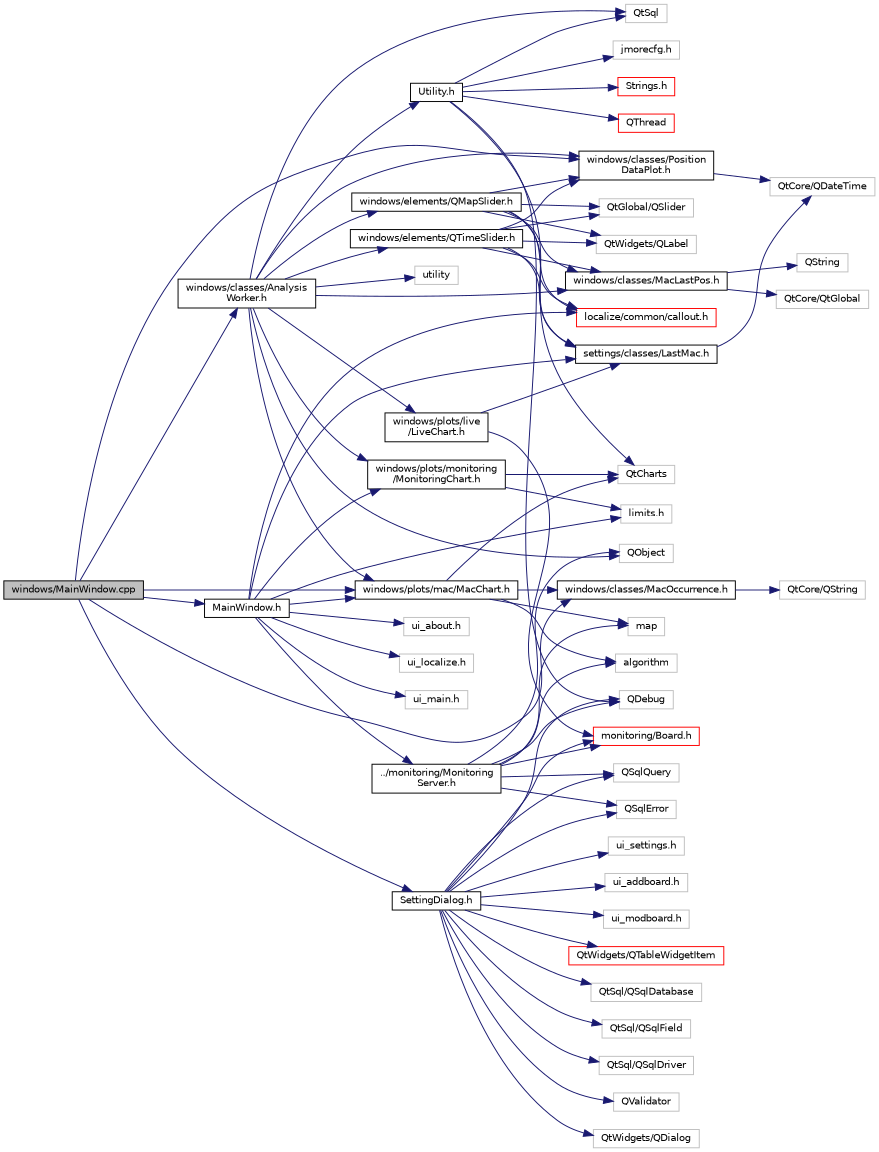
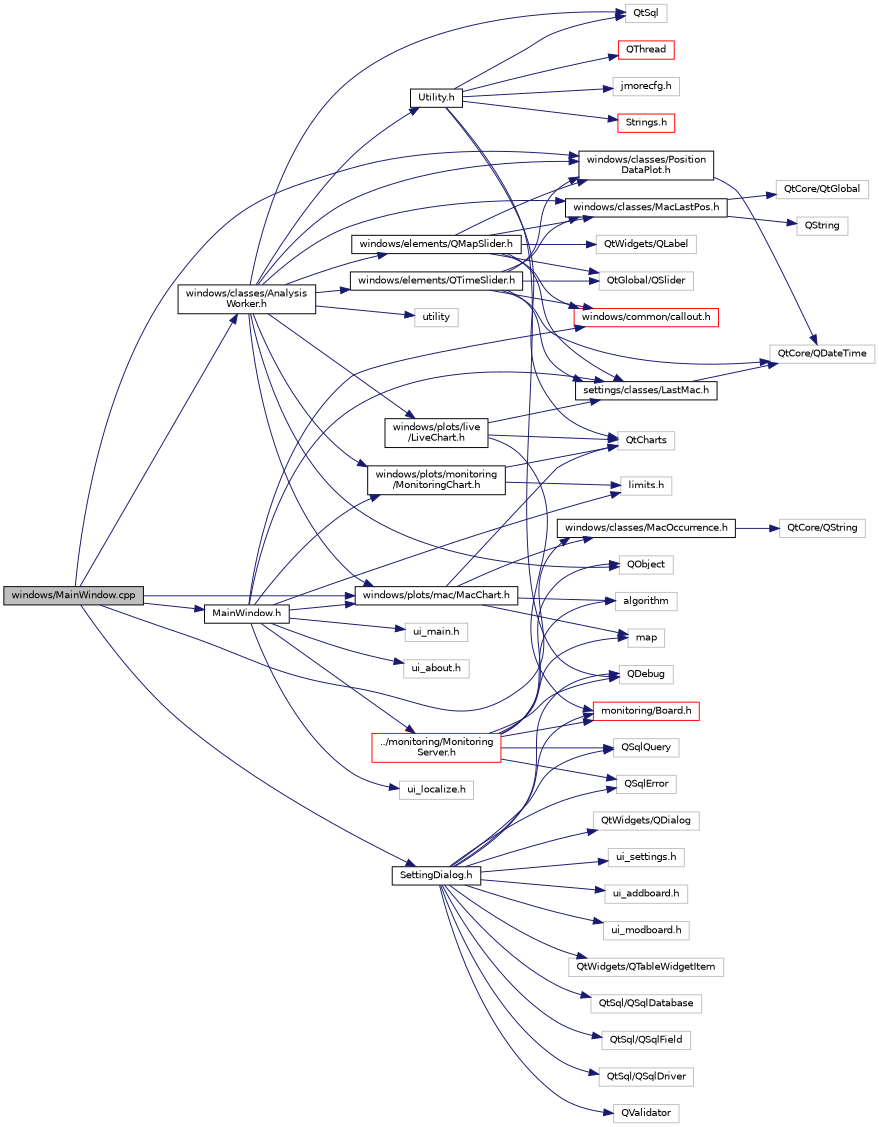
edge "windows/elements/QTimeSlider.h" -> "QtWidgets/QLabel": now "windows/elements/QTimeSlider.h" -> "QtCore/QDateTime"
node "localize/common/callout.h": label "localize/common/callout.h" -> "windows/common/callout.h"
edge "windows/plots/live /LiveChart.h" -> "QtCharts": added
node "../monitoring/Monitoring Server.h": color black -> red
node "QtWidgets/QTableWidgetItem": color red -> grey75
